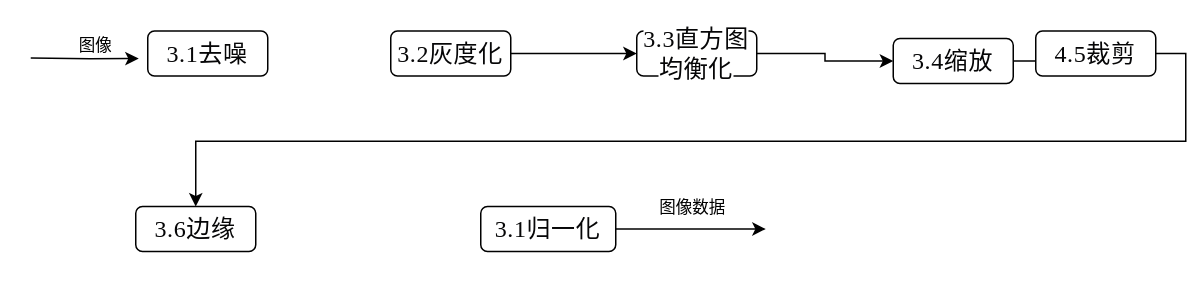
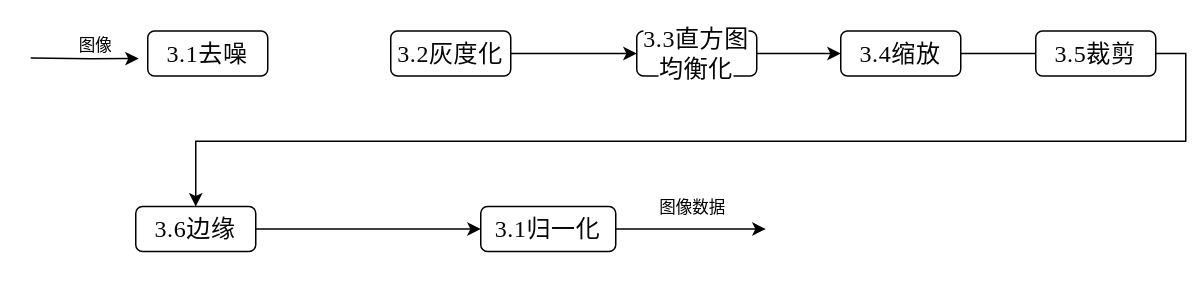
node "4.5裁剪": label "4.5裁剪" -> "3.5裁剪"
node "3.4缩放": moved (953, 61) -> (901, 53)
edge "3.6边缘" -> "3.1归一化": added
